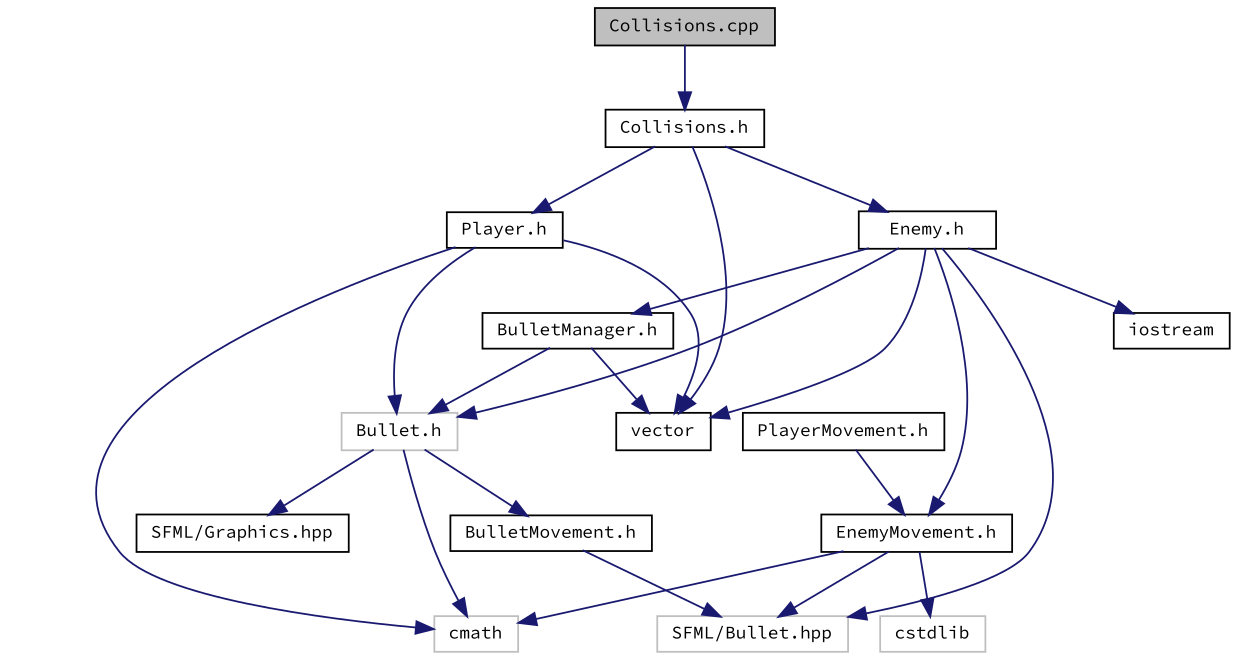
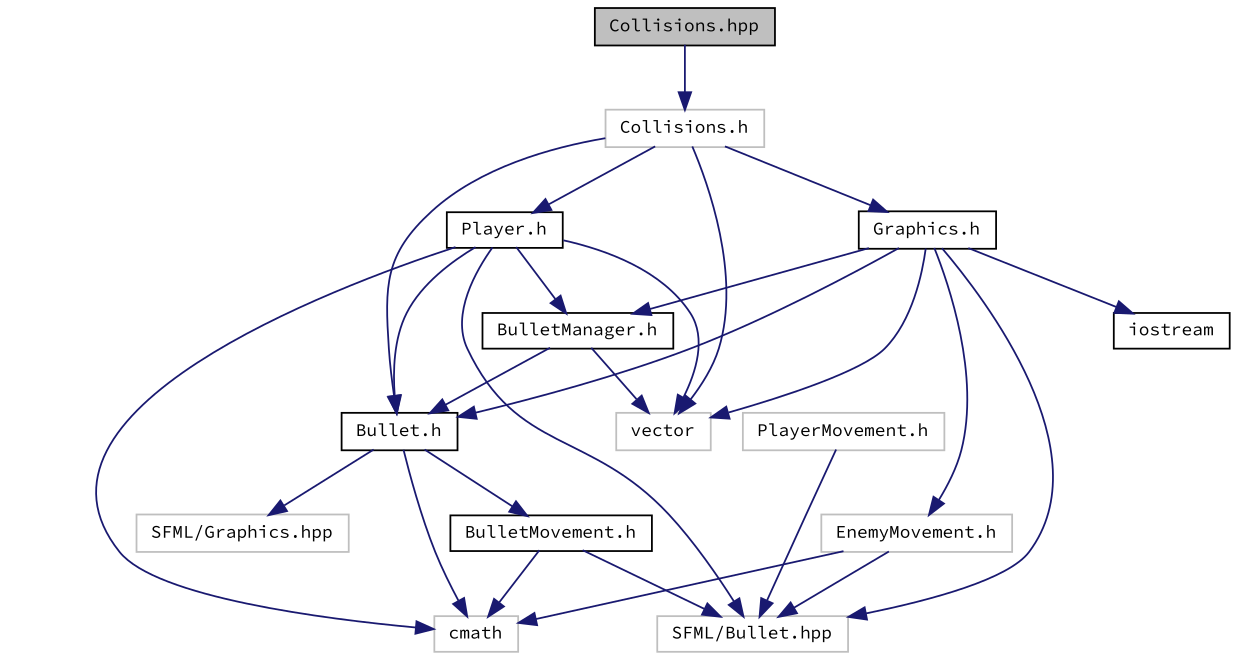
node "Collisions.cpp": label "Collisions.cpp" -> "Collisions.hpp"
node "Collisions.h": color black -> grey75
edge "Collisions.h" -> "Bullet.h": added
node "Enemy.h": label "Enemy.h" -> "Graphics.h"
edge "Player.h" -> "BulletManager.h": added
node "Bullet.h": color grey75 -> black
node "vector": color black -> grey75
node "PlayerMovement.h": color black -> grey75
edge "Player.h" -> "SFML/Bullet.hpp": added
edge "PlayerMovement.h" -> "EnemyMovement.h": now "PlayerMovement.h" -> "SFML/Bullet.hpp"
node "SFML/Graphics.hpp": color black -> grey75
node "EnemyMovement.h": color black -> grey75
edge "BulletMovement.h" -> "cmath": added
node "cstdlib": removed
